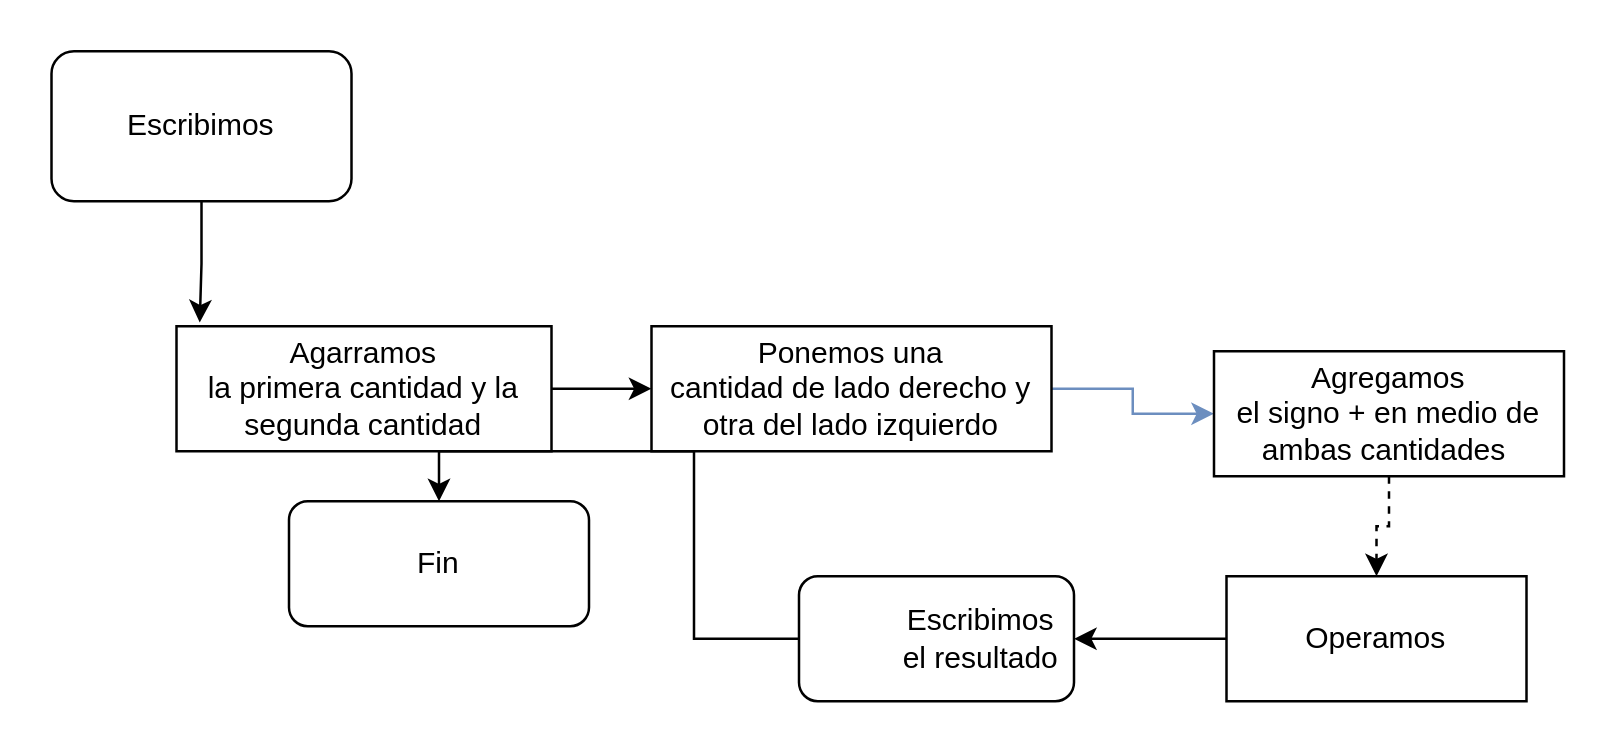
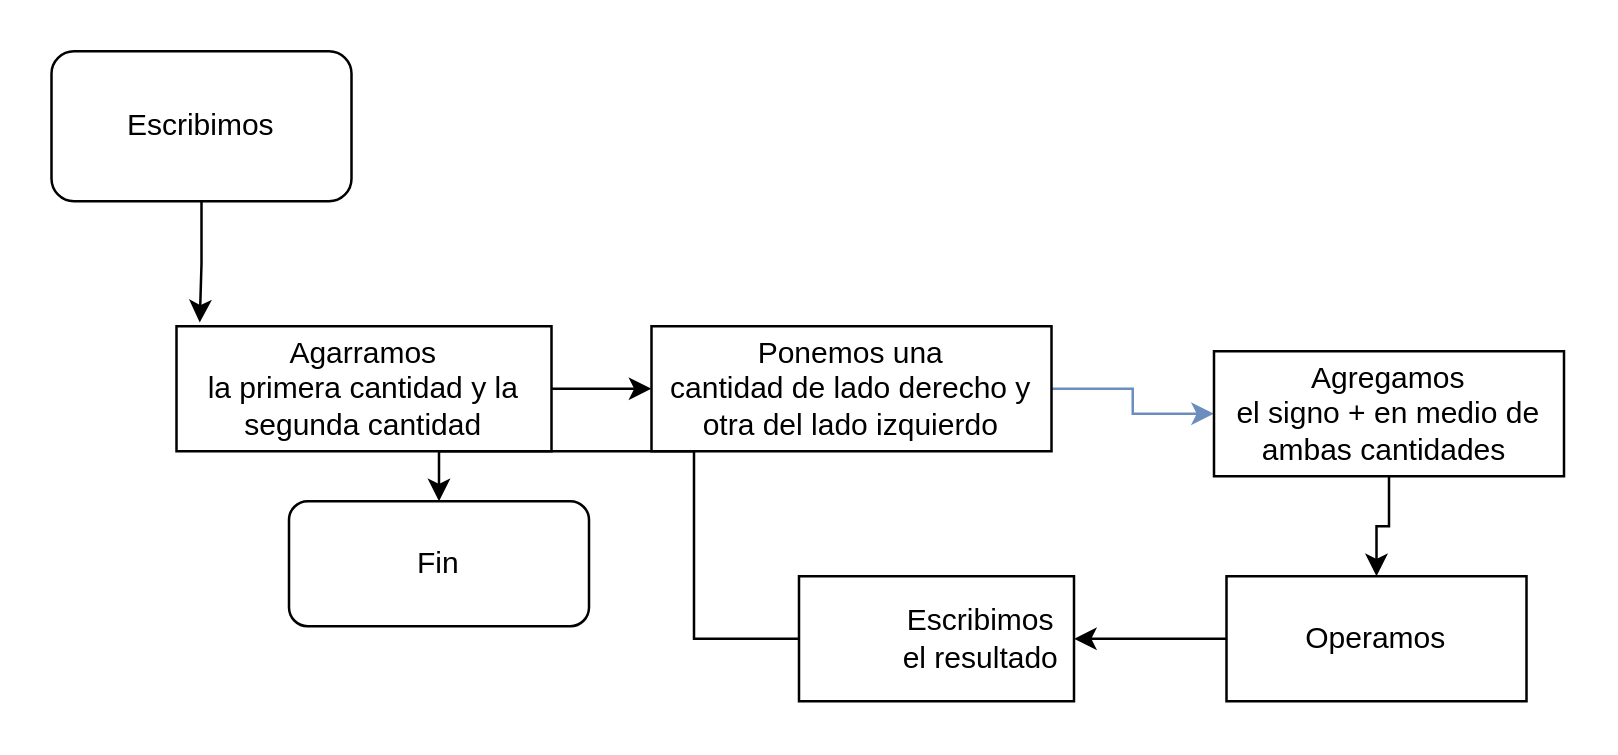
edge "Agregamos el signo + en medio de ambas cantidades" -> "Operamos": style dashed -> solid
node "Escribimos el resultado": shape rounded rectangle -> rectangle
